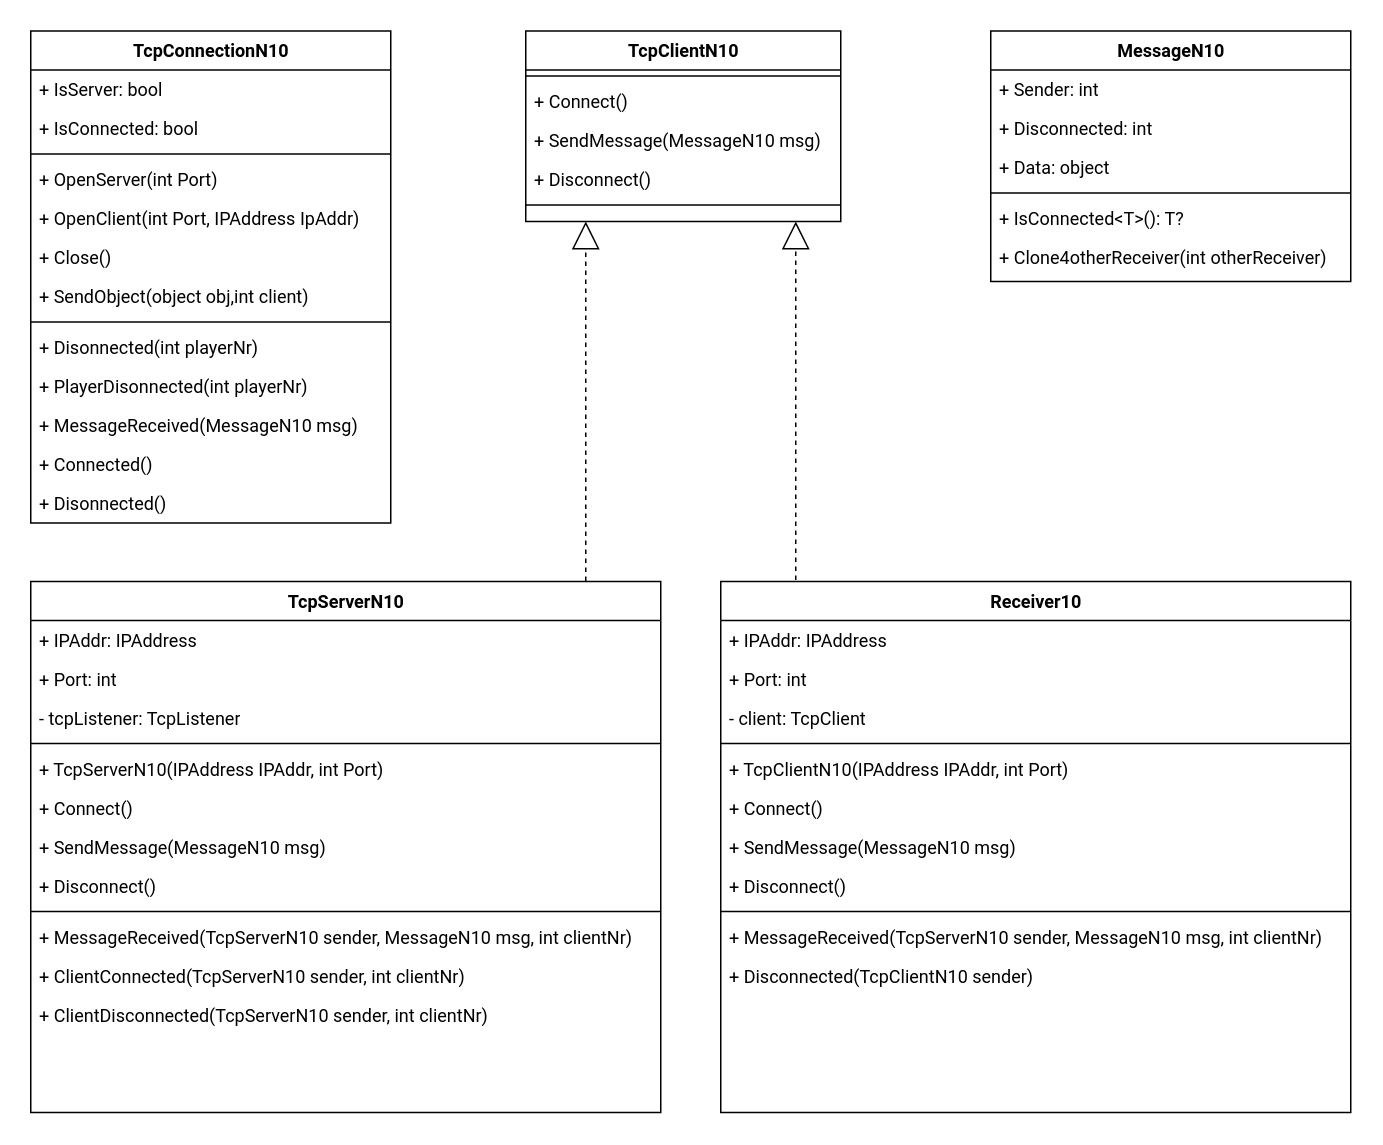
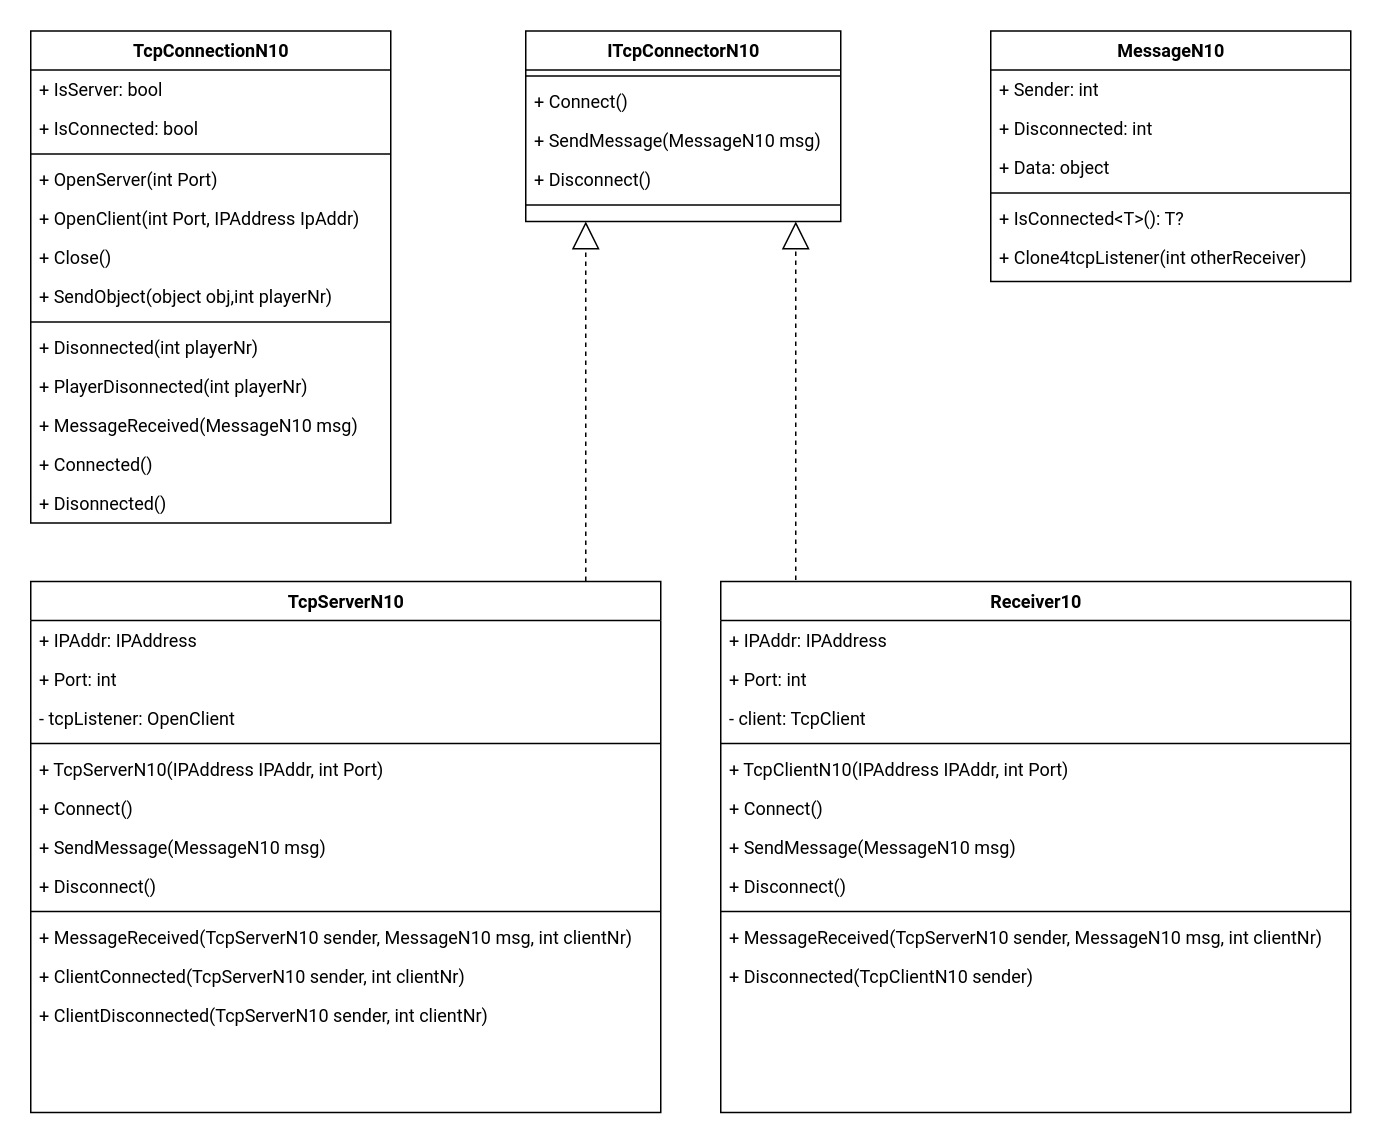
node "TcpClientN10": label "TcpClientN10" -> "ITcpConnectorN10"
node "+ Clone4otherReceiver(int otherReceiver)": label "+ Clone4otherReceiver(int otherReceiver)" -> "+ Clone4tcpListener(int otherReceiver)"
node "+ SendObject(object obj,int client)": label "+ SendObject(object obj,int client)" -> "+ SendObject(object obj,int playerNr)"
node "- tcpListener: TcpListener": label "- tcpListener: TcpListener" -> "- tcpListener: OpenClient"
